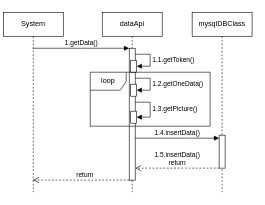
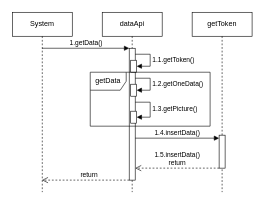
node "mysqlDBClass": label "mysqlDBClass" -> "getToken"
node "loop": label "loop" -> "getData"
node "System": moved (33, 102) -> (42, 102)
